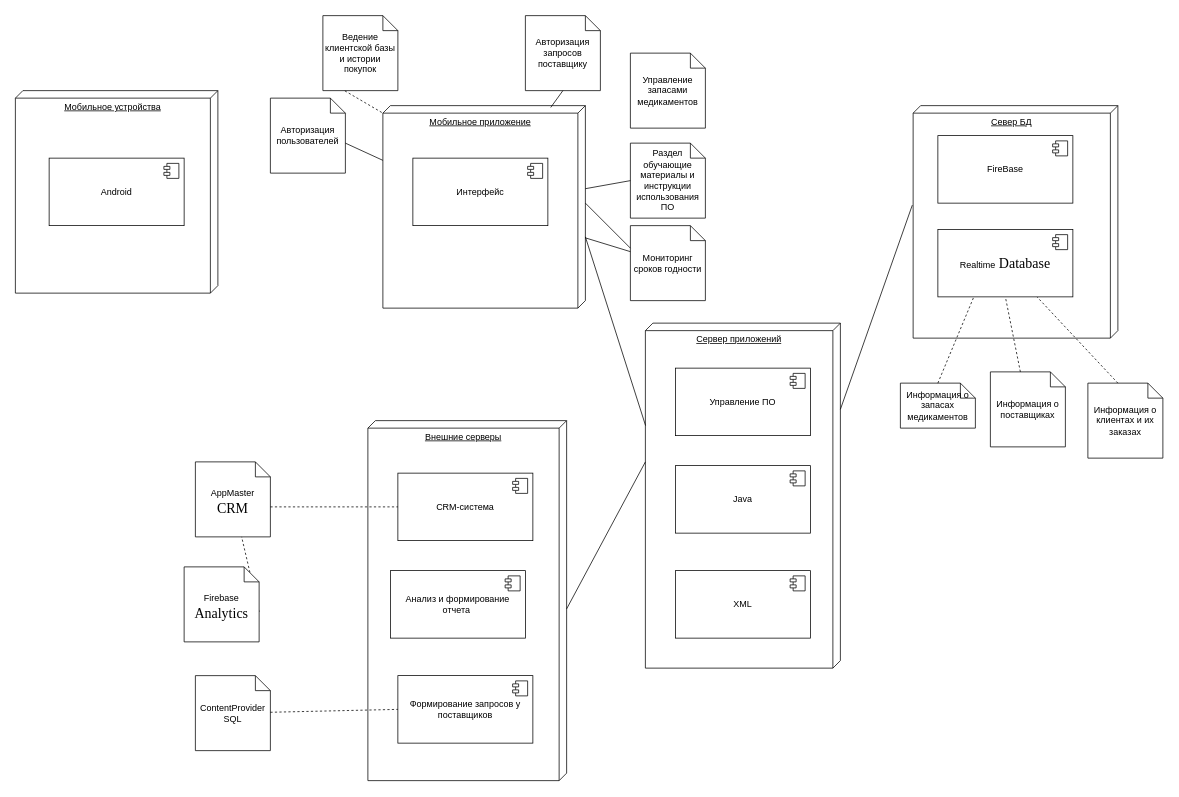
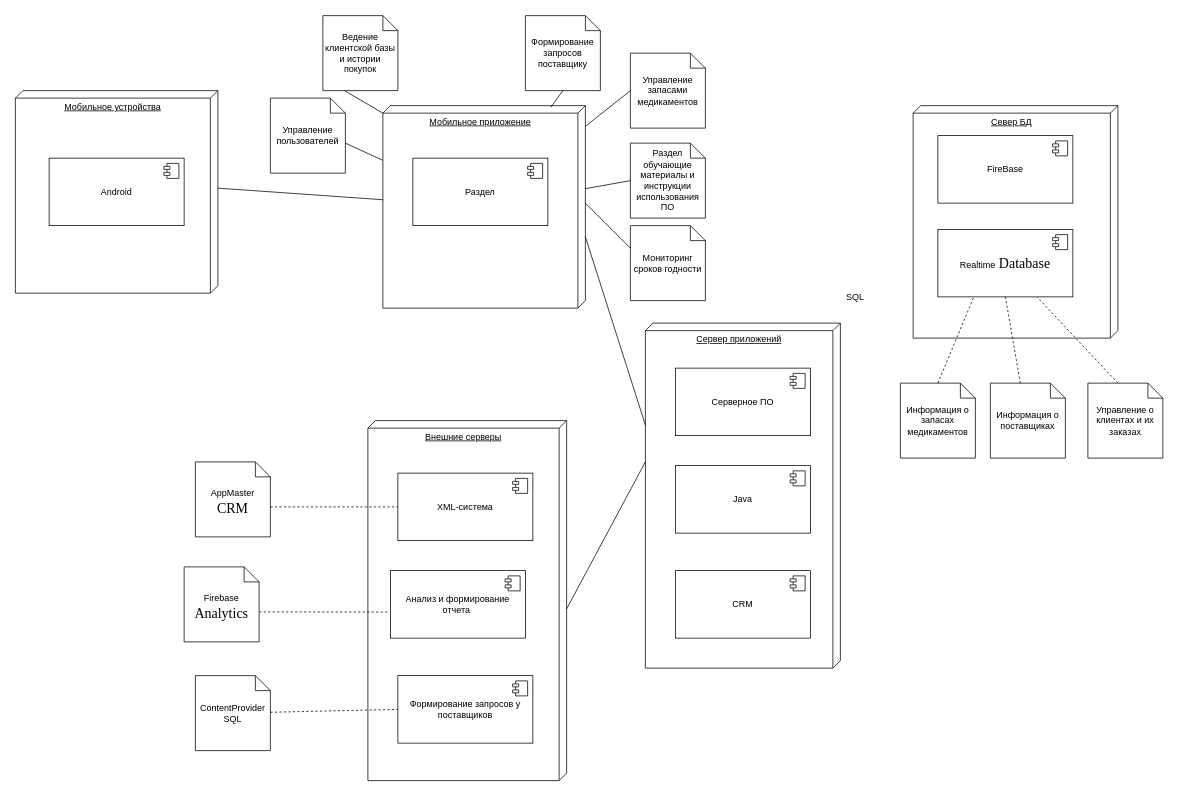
node "Авторизация запросов поставщику": label "Авторизация запросов поставщику" -> "Формирование запросов поставщику"
edge "Ведение клиентской базы и истории покупок" -- "Мобильное приложение": style dashed -> solid
node "Авторизация пользователей": label "Авторизация пользователей" -> "Управление пользователей"
node "Интерфейс": label "Интерфейс" -> "Раздел"
edge "Мобильное устройства" -- "Мобильное приложение": added
edge "Мобильное приложение" -- "Мониторинг сроков годности": now "Мобильное приложение" -- "Управление запасами медикаментов"
node "SQL": added
edge "Север БД" -- "Сервер приложений": removed
node "Управление ПО": label "Управление ПО" -> "Серверное ПО"
node "Информация о запасах медикаментов": size 75x45 -> 75x75
node "Информация о поставщиках": moved (1028, 409) -> (1028, 420)
node "Информация о клиентах и их заказах": label "Информация о клиентах и их заказах" -> "Управление о клиентах и их заказах"
node "CRM-система": label "CRM-система" -> "XML-система"
edge "AppMaster CRM" -- "Firebase Analytics": now "Анализ и формирование отчета" -- "Firebase Analytics"
node "XML": label "XML" -> "CRM"
